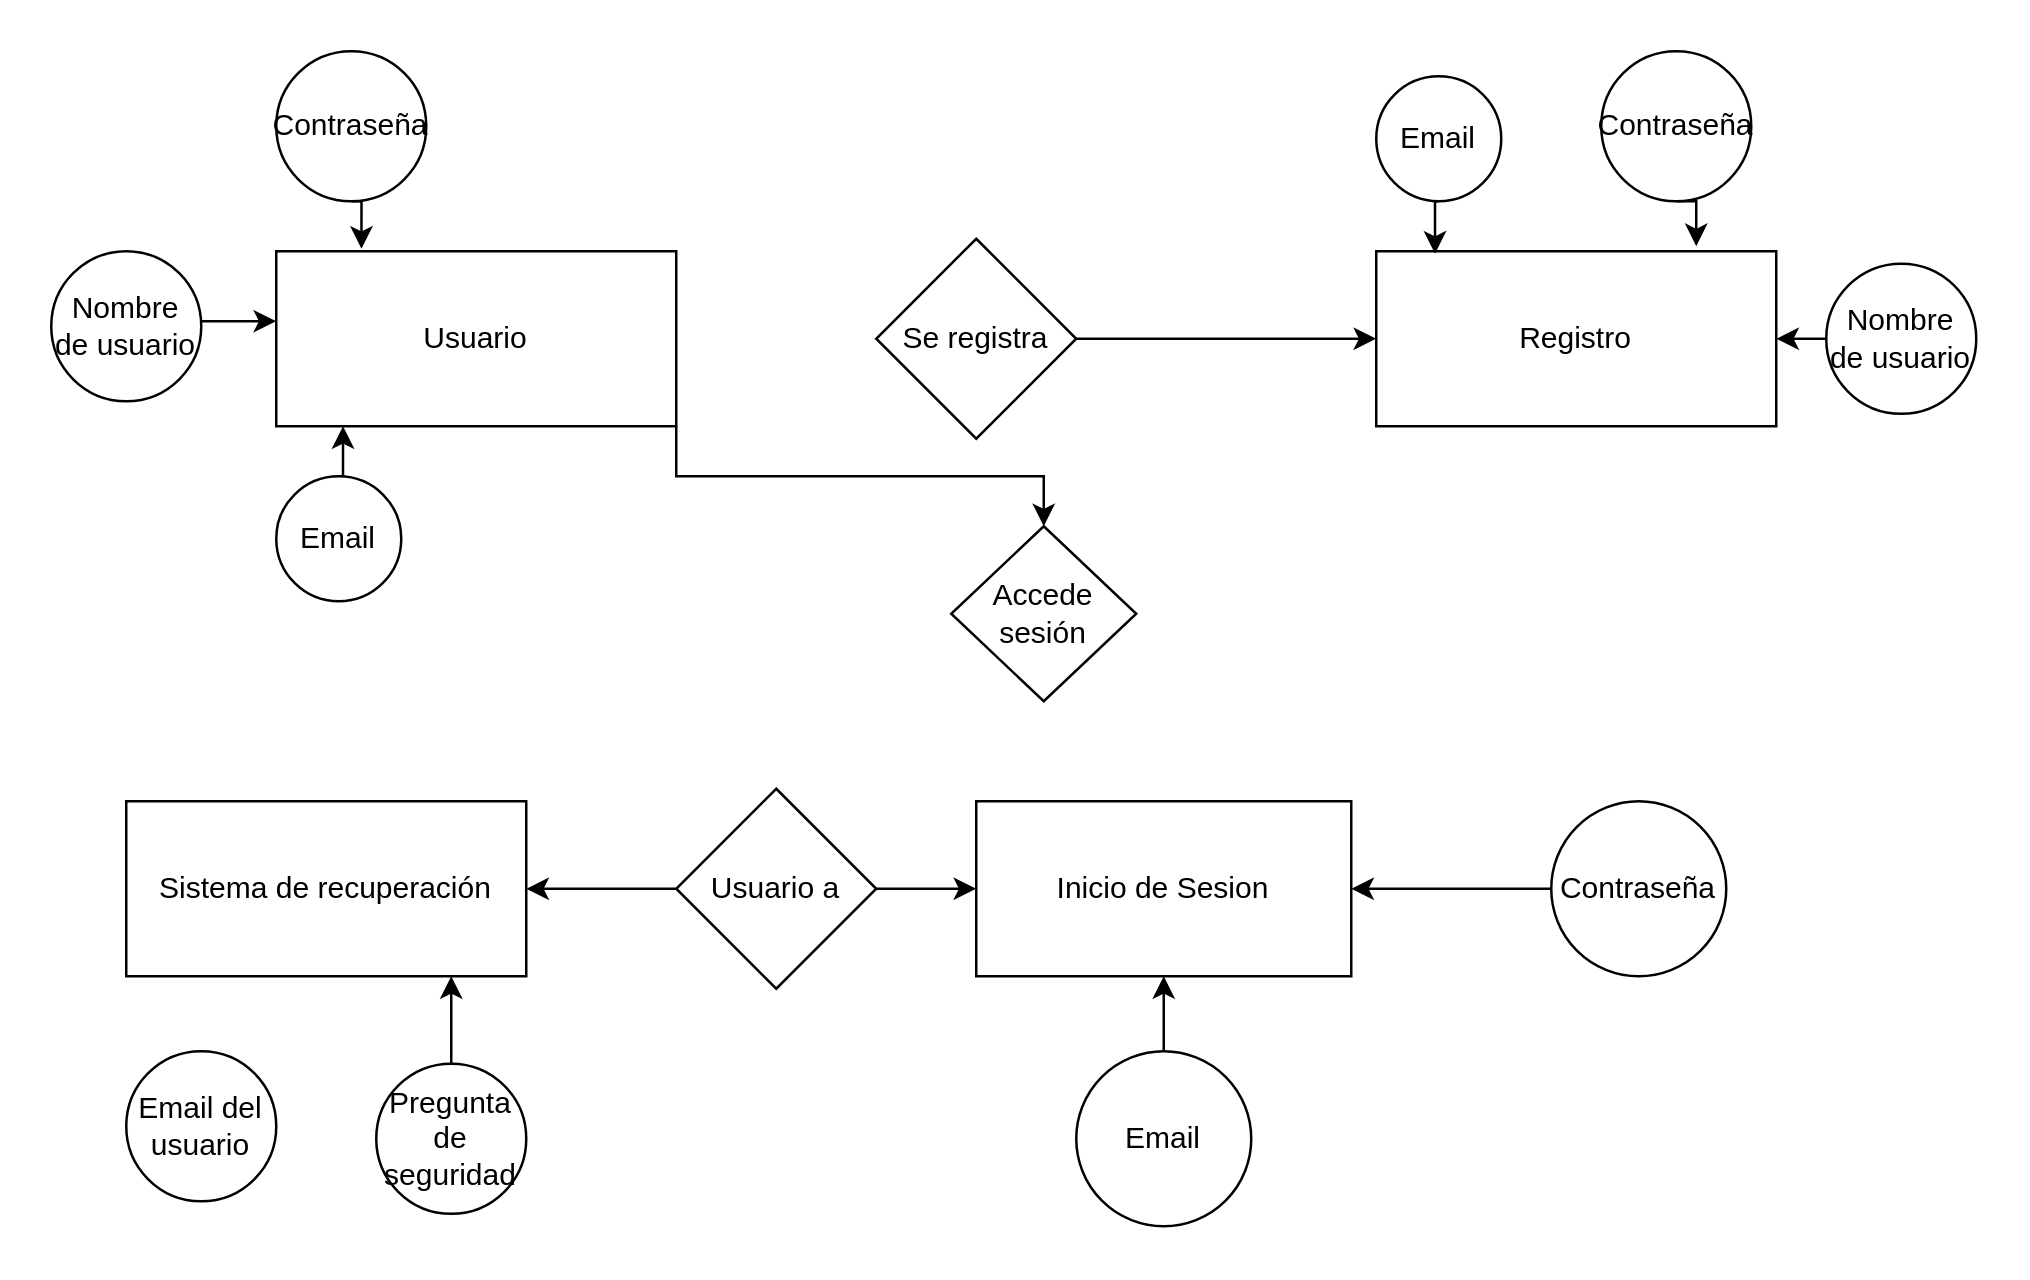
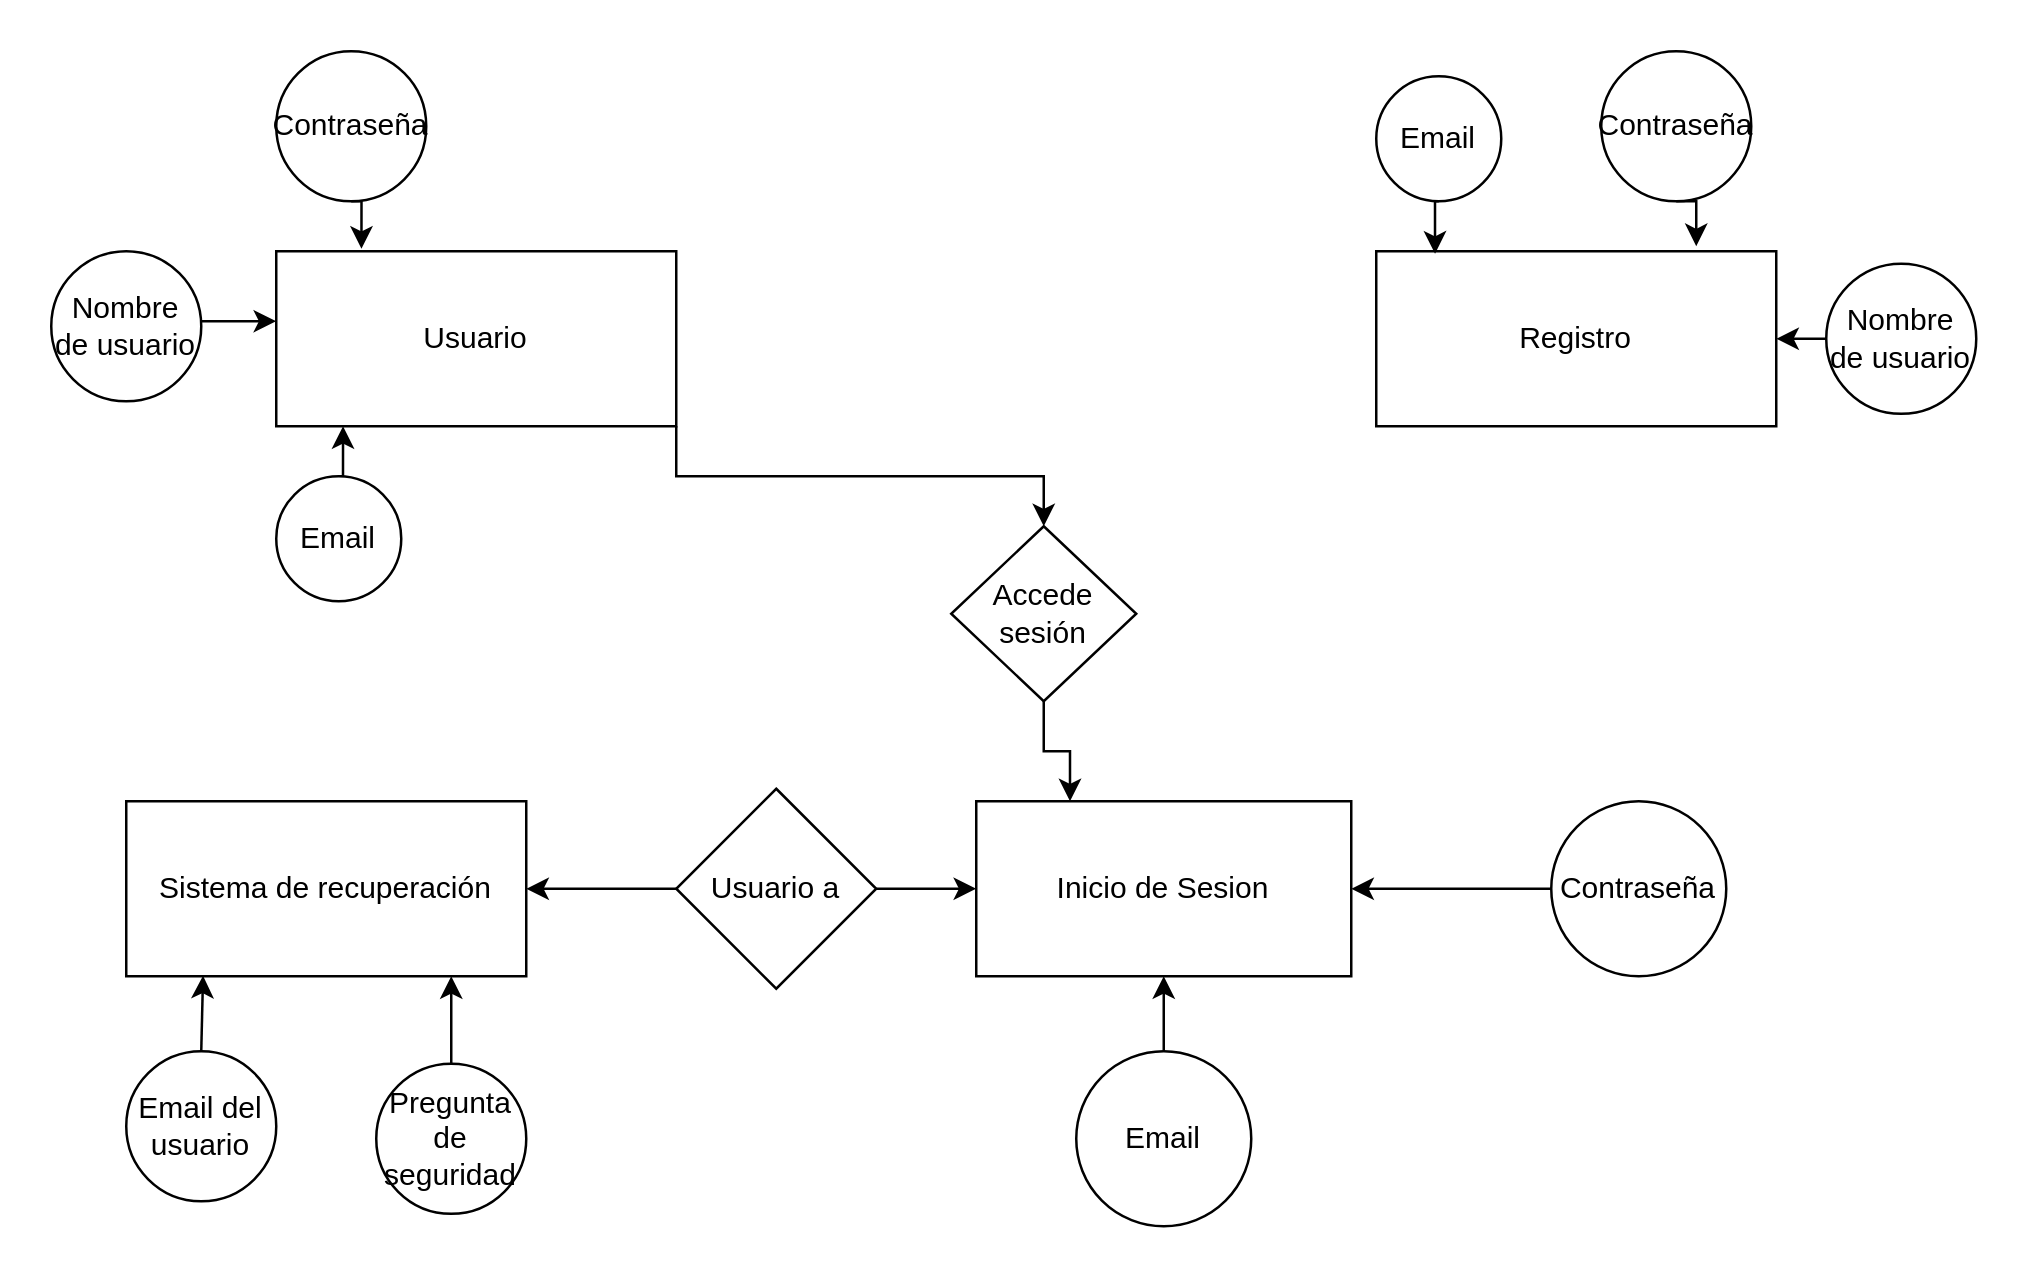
node "Se registra": removed
edge "Se registra" -> "Registro": removed
edge "Accede sesión" -> "Inicio de Sesion": added
edge "Email del usuario" -> "Sistema de recuperación": added
